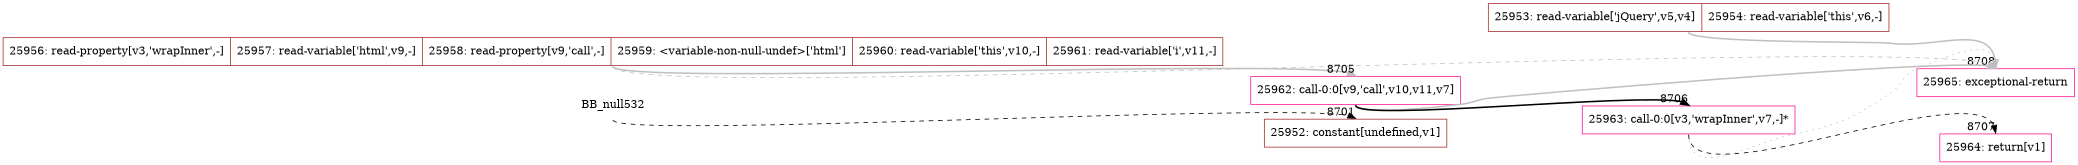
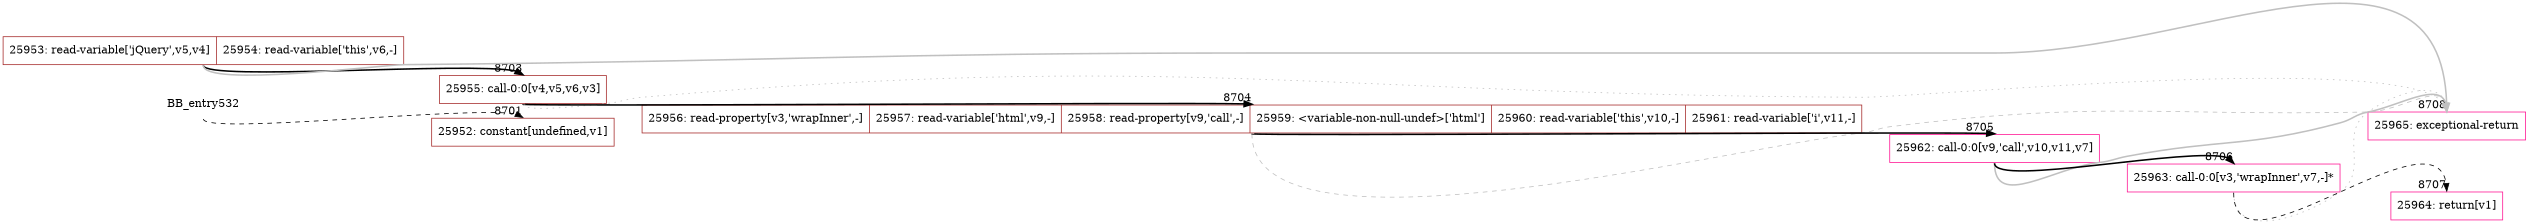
edge "25956: read-property[v3,'wrapInner',-]" -> "25962: call-0:0[v9,'call',v10,v11,v7]": color gray -> black
node "25955: call-0:0[v4,v5,v6,v3]": added
node "BB_null532": label "BB_null532" -> "BB_entry532"
